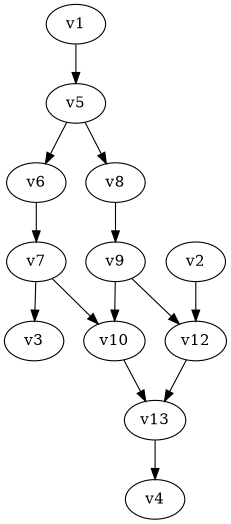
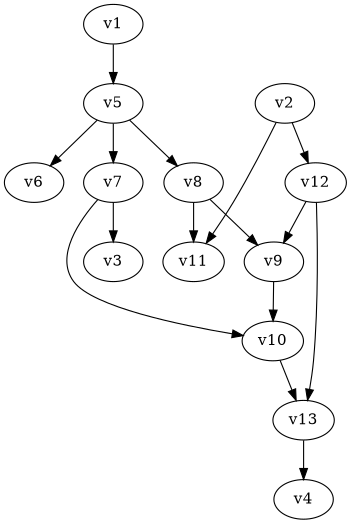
edge "v6" -> "v7": now "v5" -> "v7"
node "v11": added
edge "v9" -> "v12": reversed
